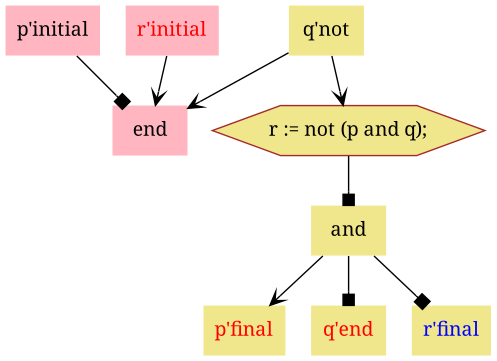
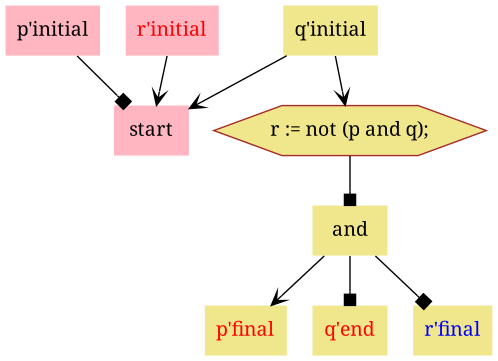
node "q'not": label "q'not" -> "q'initial"
node "end": label "end" -> "start"
